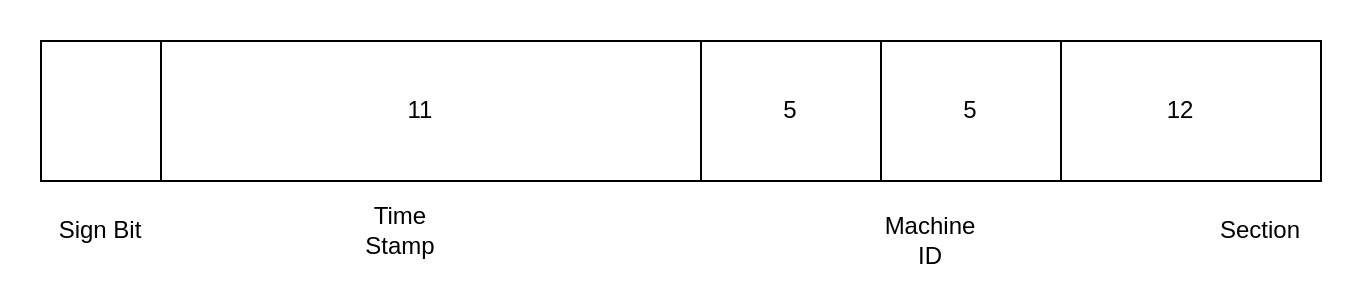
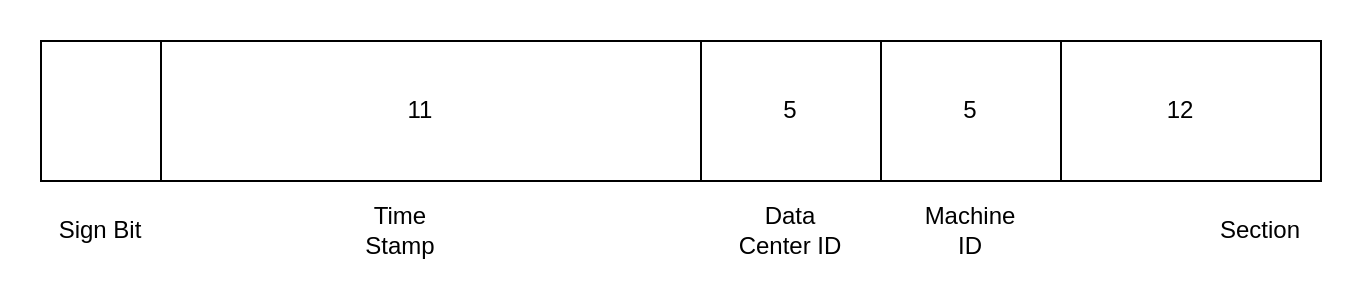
node "Data Center ID": added
node "Machine ID": moved (931, 241) -> (971, 231)
